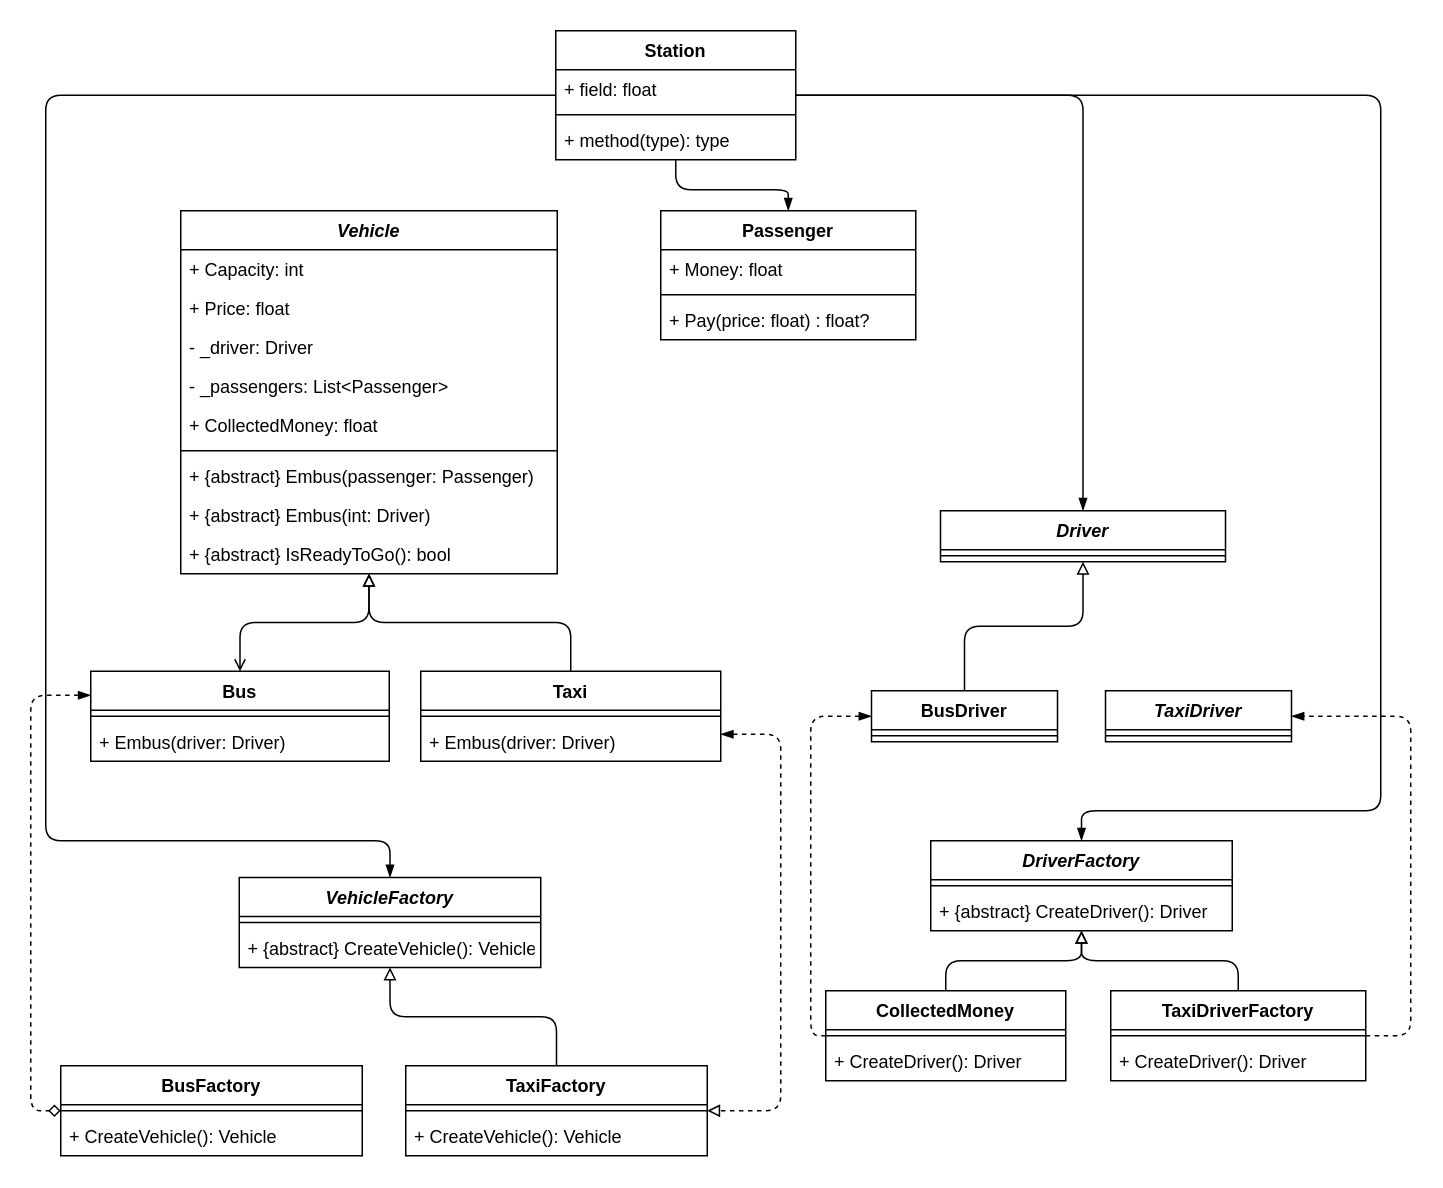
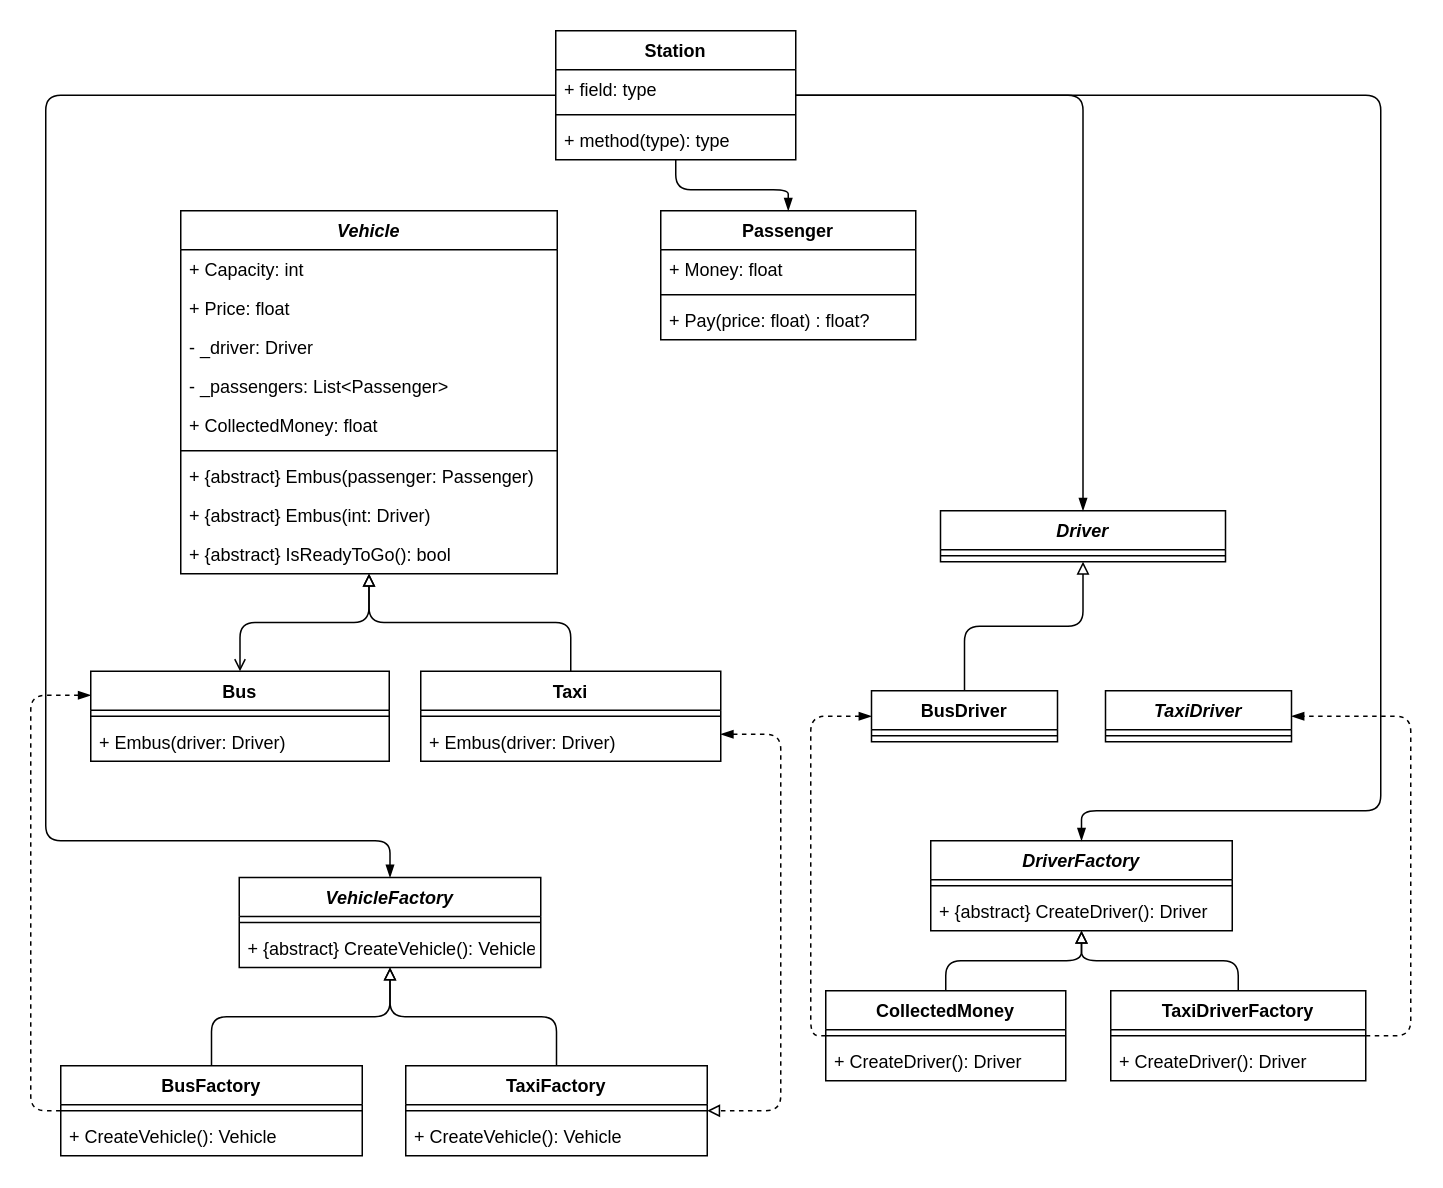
node "+ field: float": label "+ field: float" -> "+ field: type"
edge "BusFactory" -> "VehicleFactory": added
edge "Bus" -- "BusFactory": arrowhead diamond -> none
